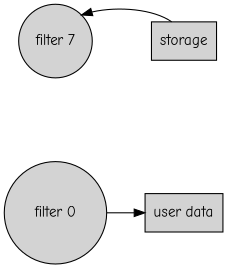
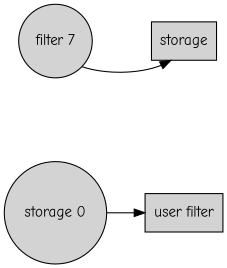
edge "storage" -> "filter 7": reversed
node "filter 0": label "filter 0" -> "storage 0"
node "user data": label "user data" -> "user filter"
